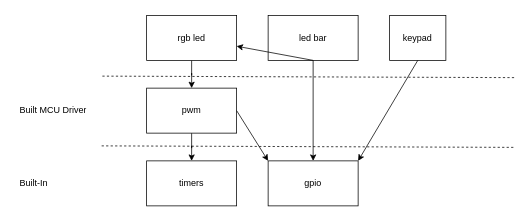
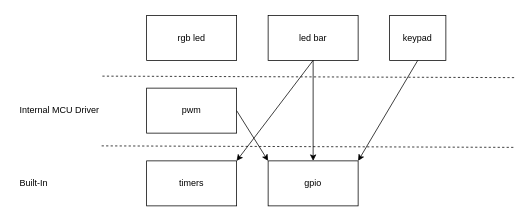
edge "led bar" -> "rgb led": now "led bar" -> "timers"
edge "rgb led" -> "pwm": removed
node "Built MCU Driver": label "Built MCU Driver" -> "Internal MCU Driver"
edge "pwm" -> "timers": removed
